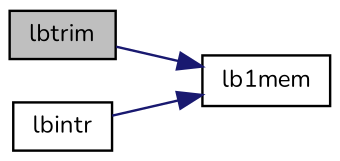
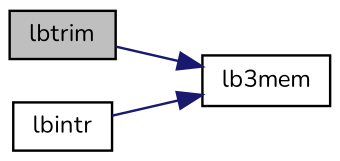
node "lb1mem": label "lb1mem" -> "lb3mem"
